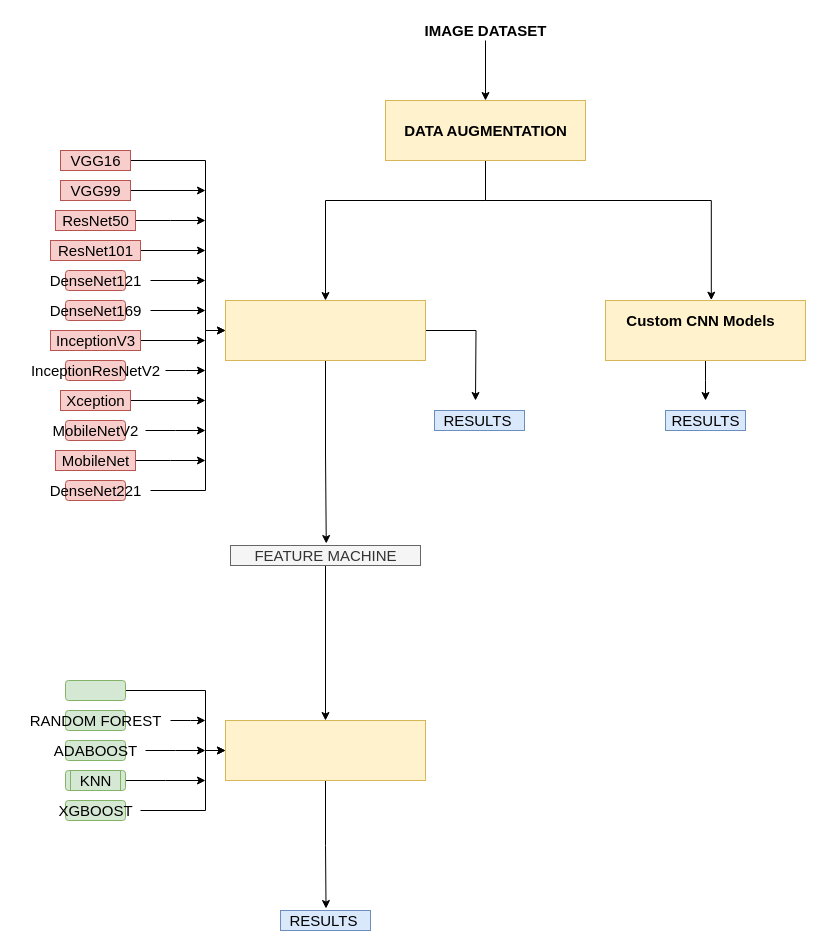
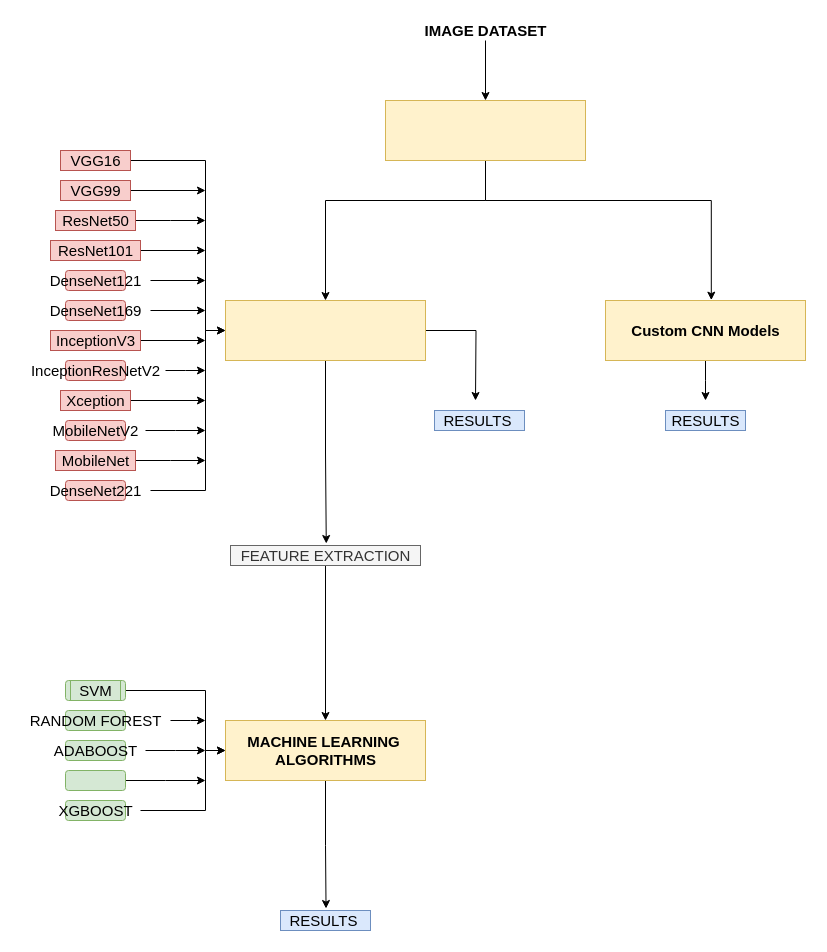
node "DATA AUGMENTATION": removed
node "Custom CNN Models": moved (701, 321) -> (706, 331)
node "FEATURE MACHINE": label "FEATURE MACHINE" -> "FEATURE EXTRACTION"
node "SVM": added
node "MACHINE LEARNING ALGORITHMS": added
node "KNN": removed
